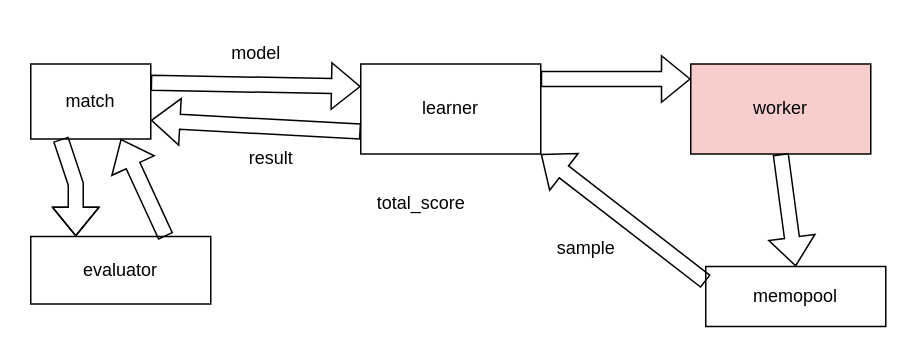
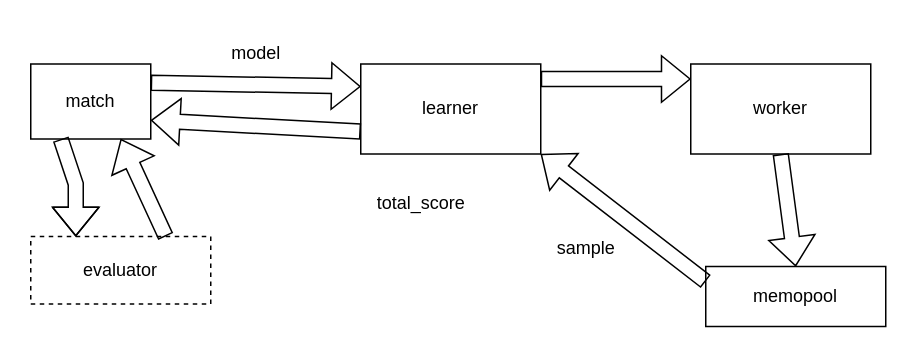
node "worker": fillcolor #f8cecc -> #ffffff
node "result": removed
node "evaluator": style solid -> dashed
